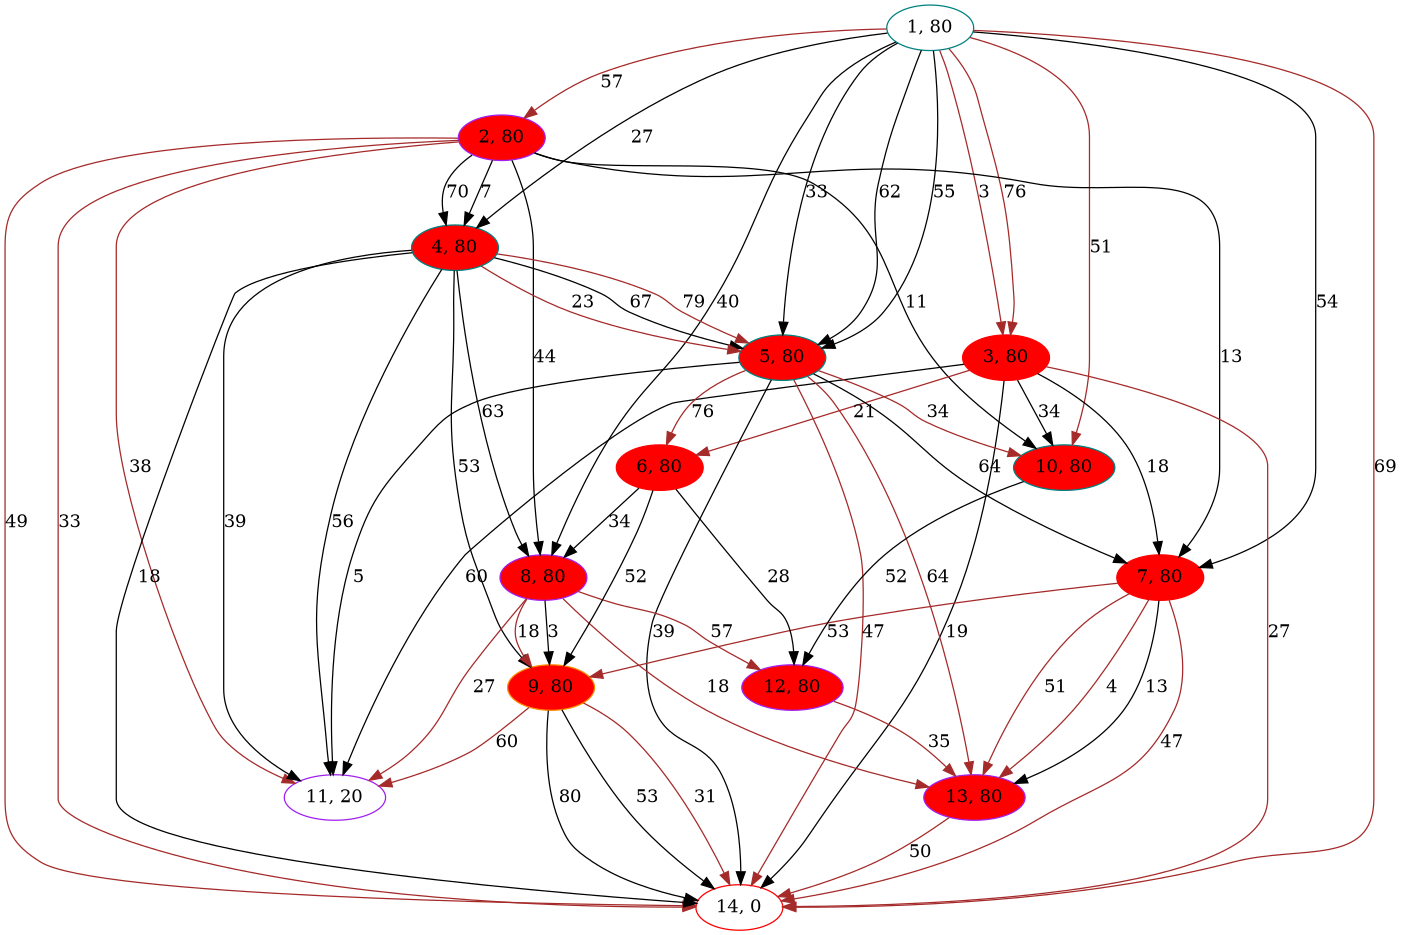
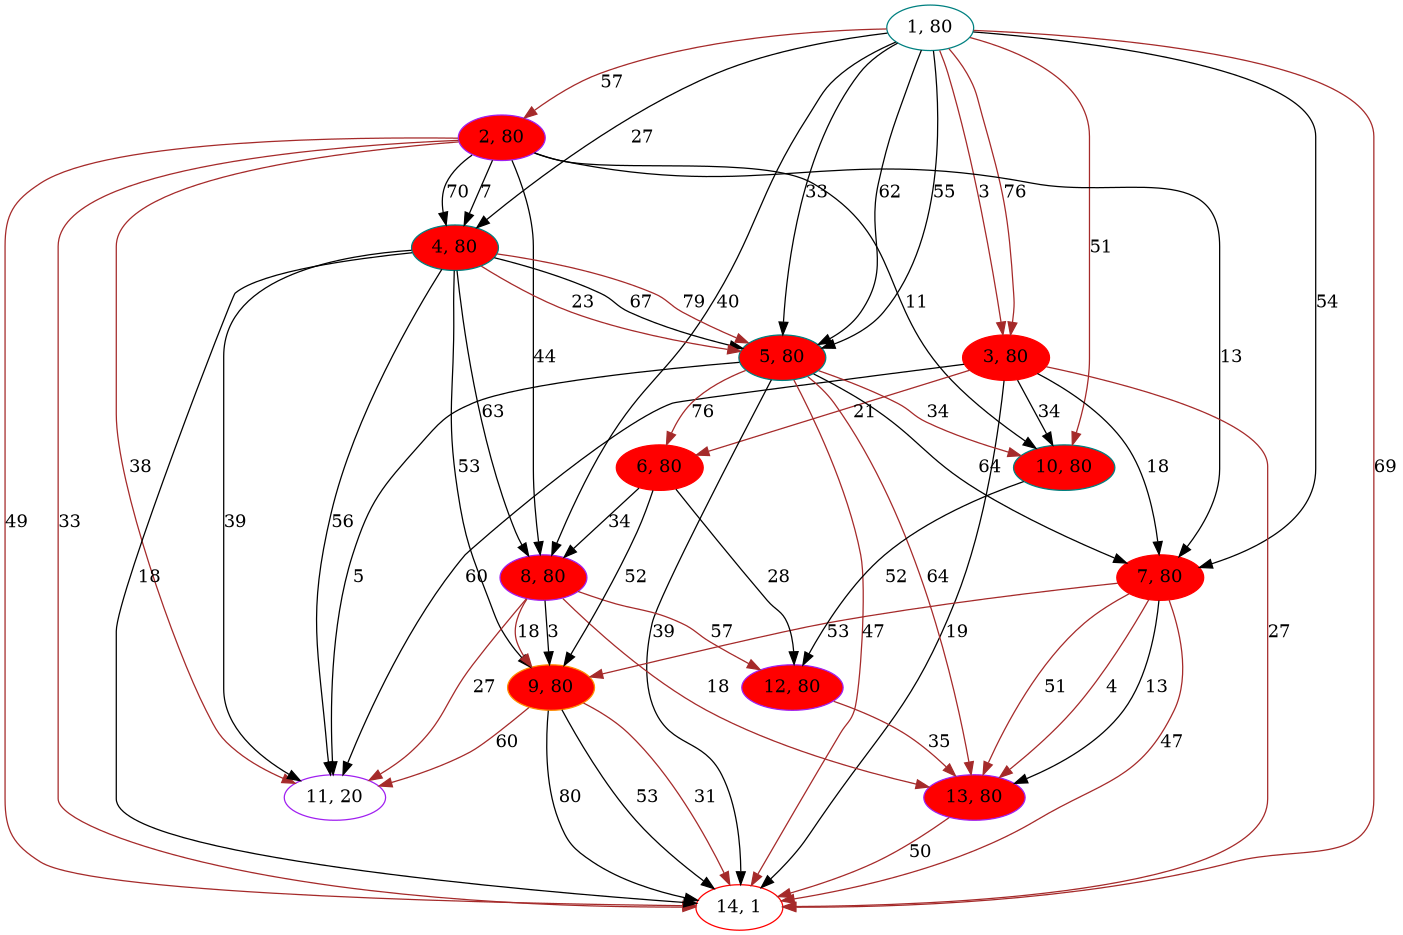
node "14, 0": label "14, 0" -> "14, 1"
